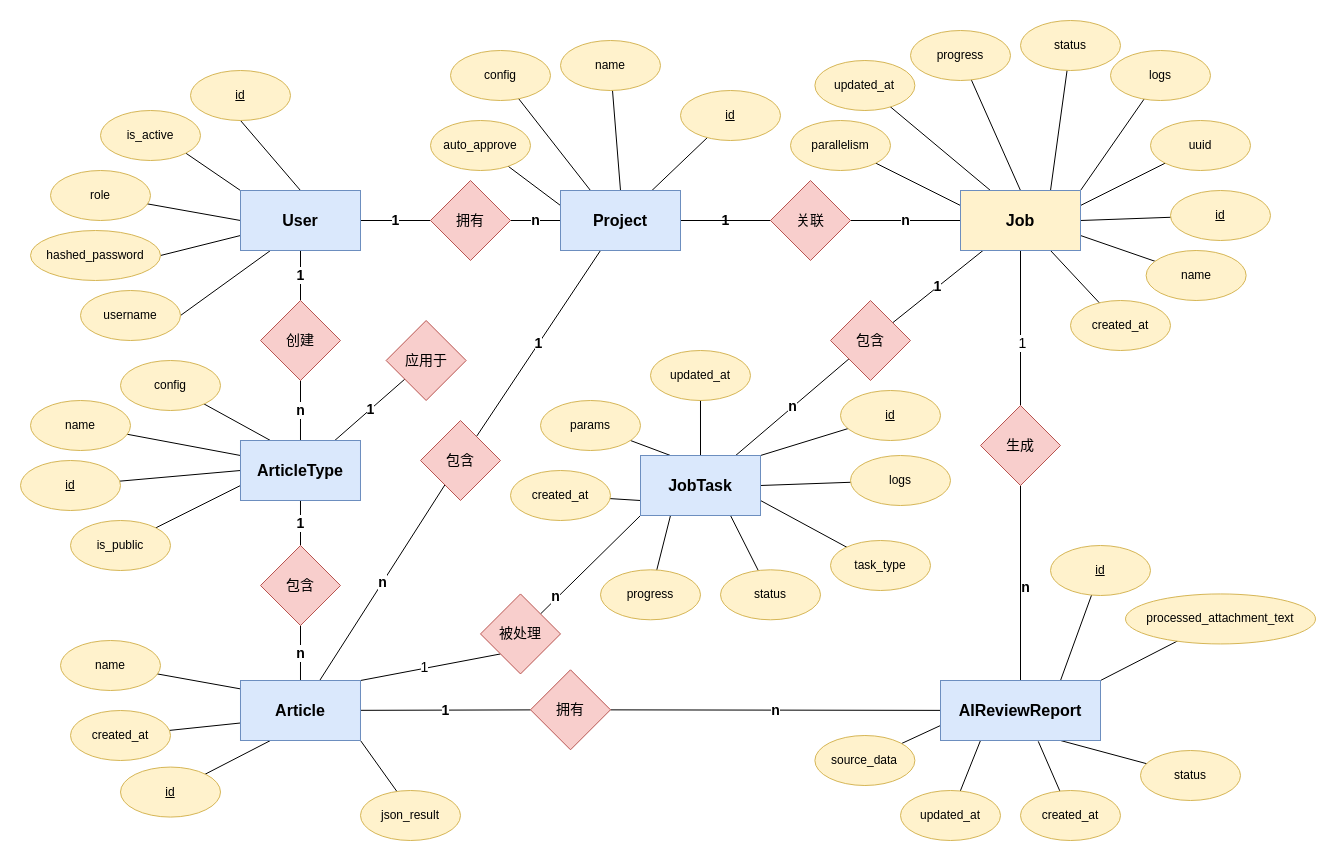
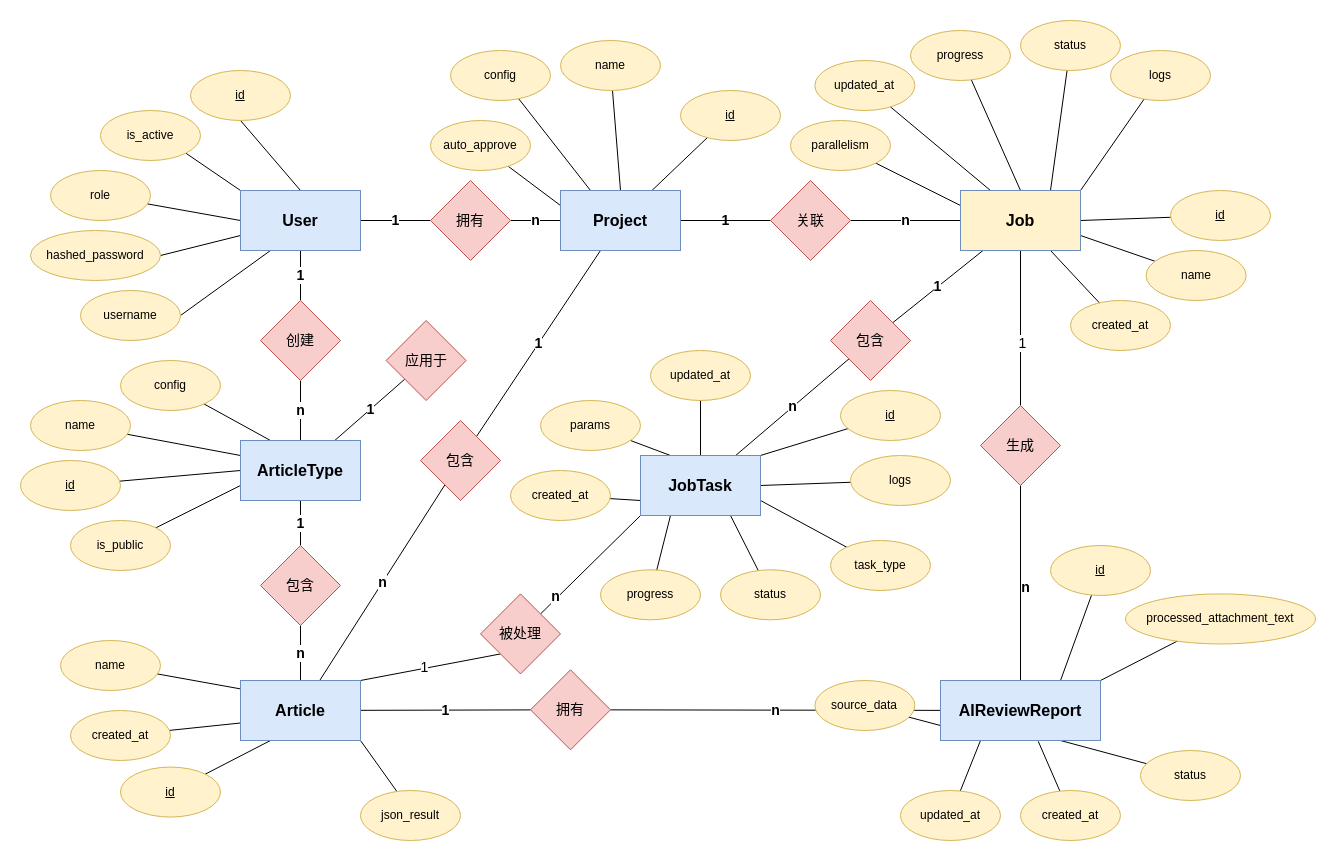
node "uuid": removed
edge "uuid" -- "Job": removed
node "source_data": moved (865, 761) -> (865, 706)
